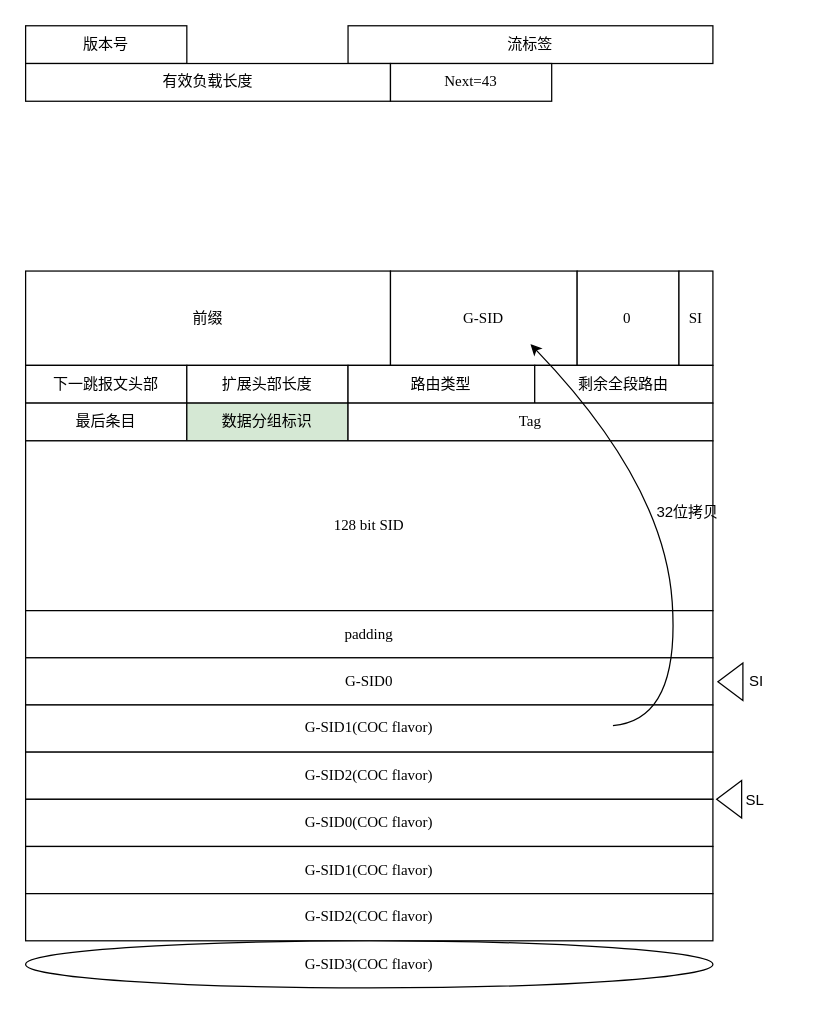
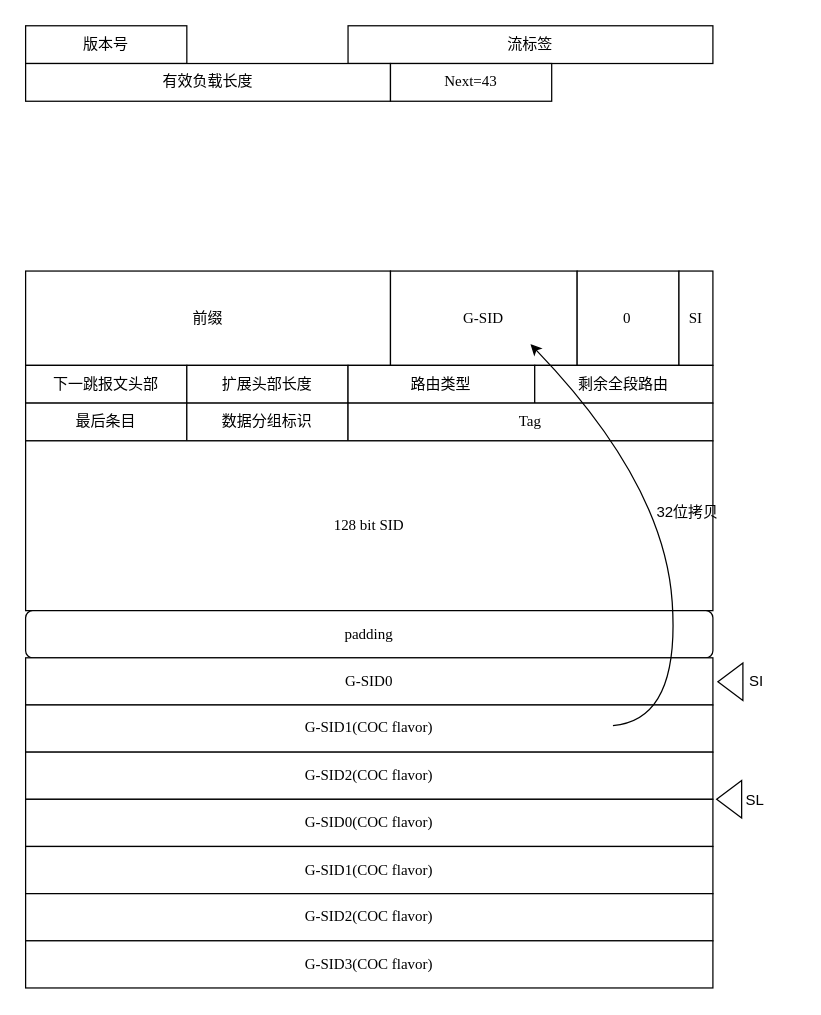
node "数据分组标识": fillcolor #d5e8d4 -> #ffffff
node "padding": shape rectangle -> rounded rectangle
node "G-SID3(COC flavor)": shape ellipse -> rectangle
